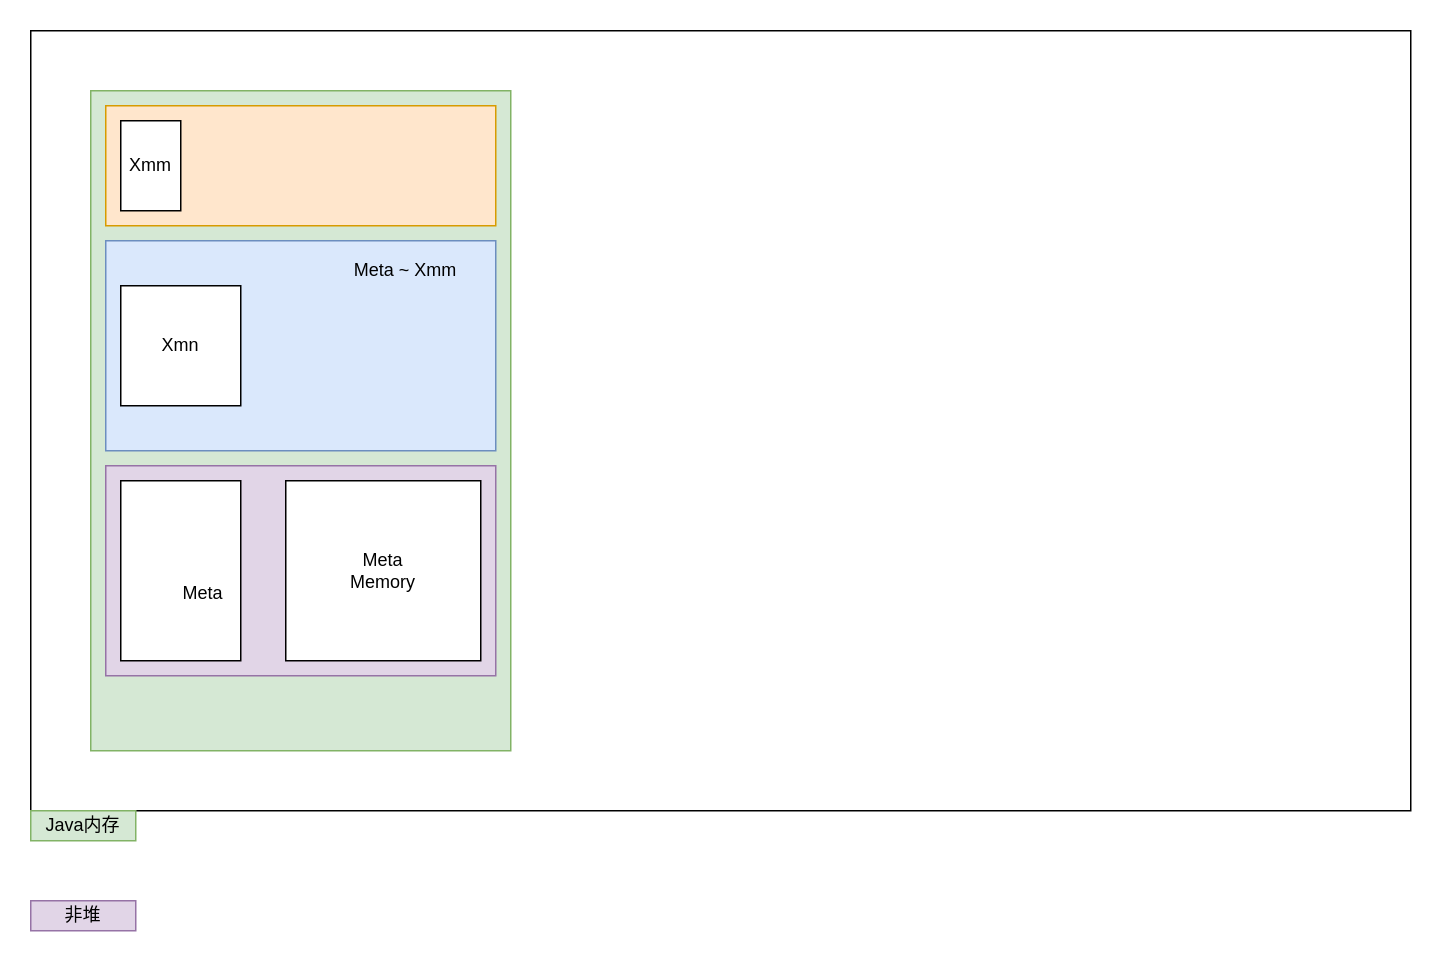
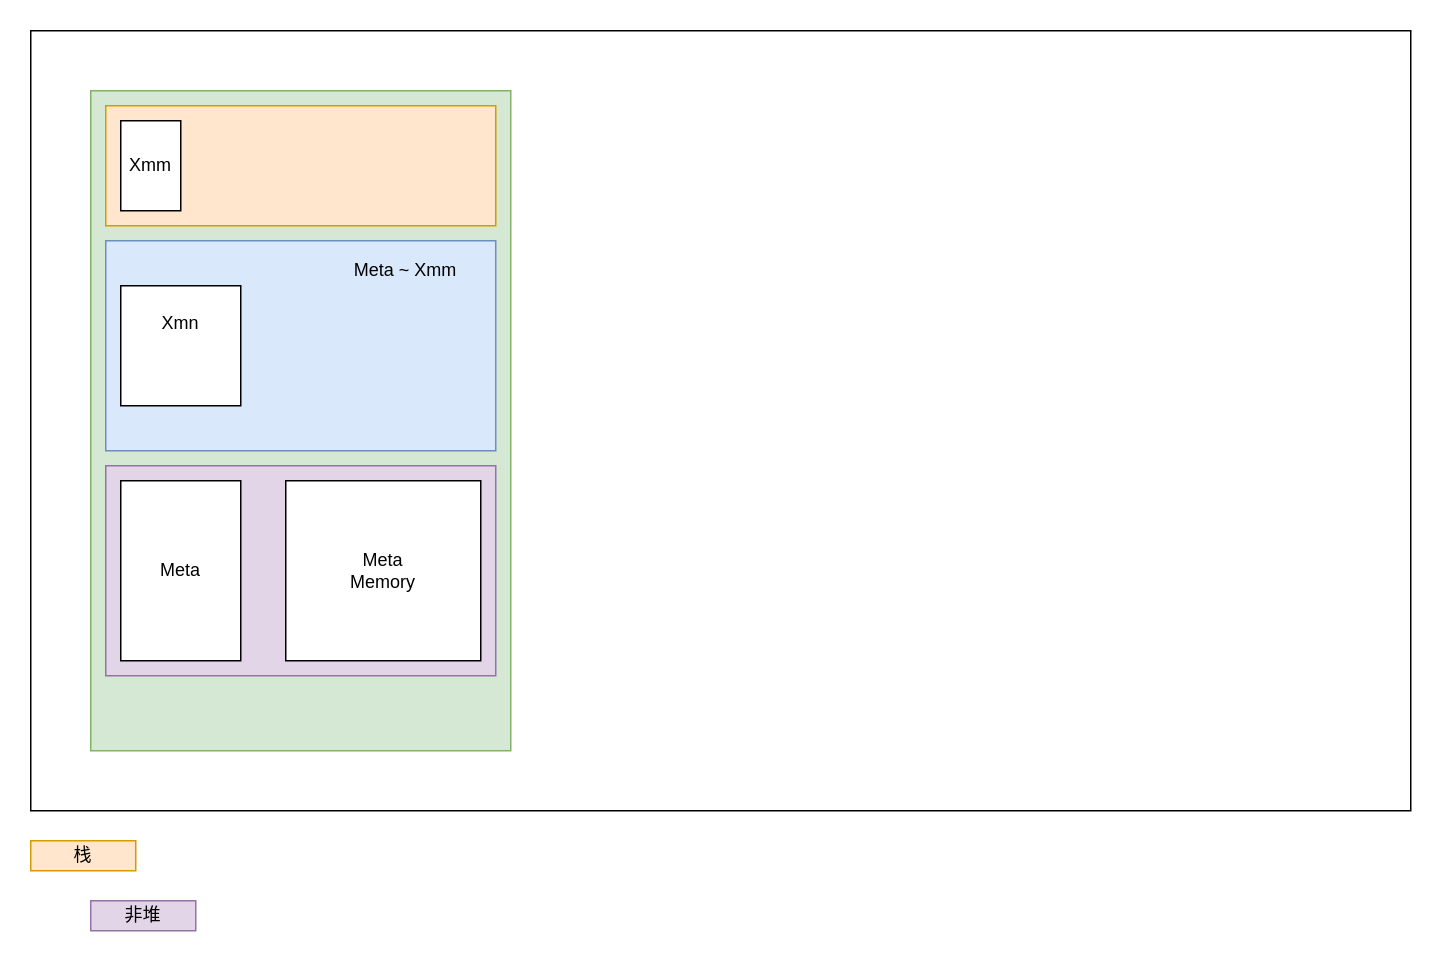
node "Xmn": moved (181, 346) -> (181, 323)
node "Meta": moved (203, 593) -> (181, 571)
node "Java内存": removed
node "栈": added
node "非堆": moved (83, 916) -> (143, 916)
